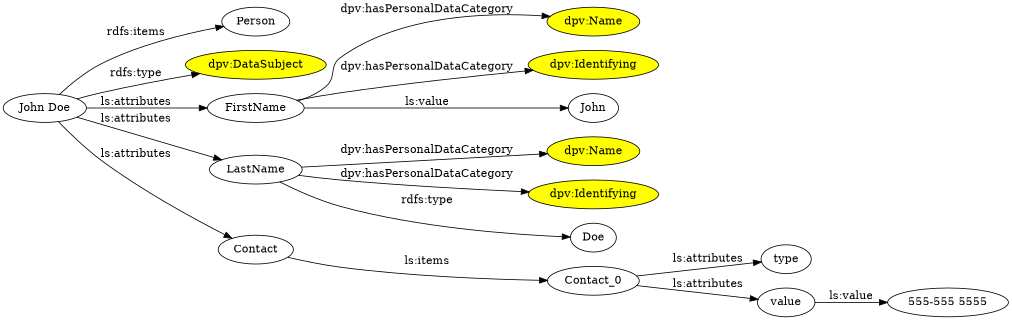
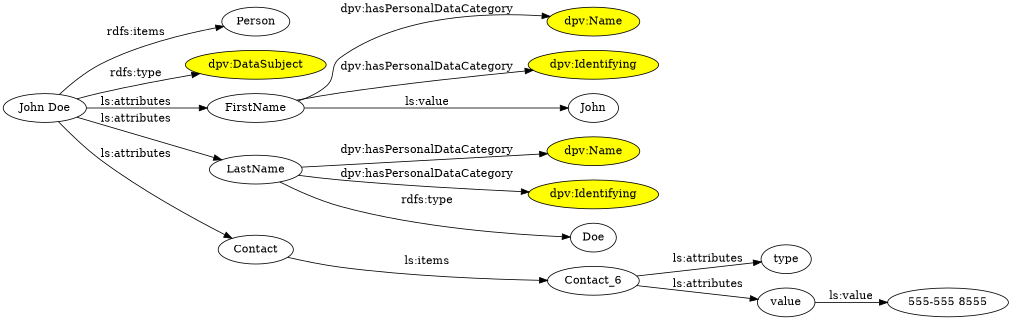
node "Contact_0": label "Contact_0" -> "Contact_6"
node "555-555 5555": label "555-555 5555" -> "555-555 8555"
